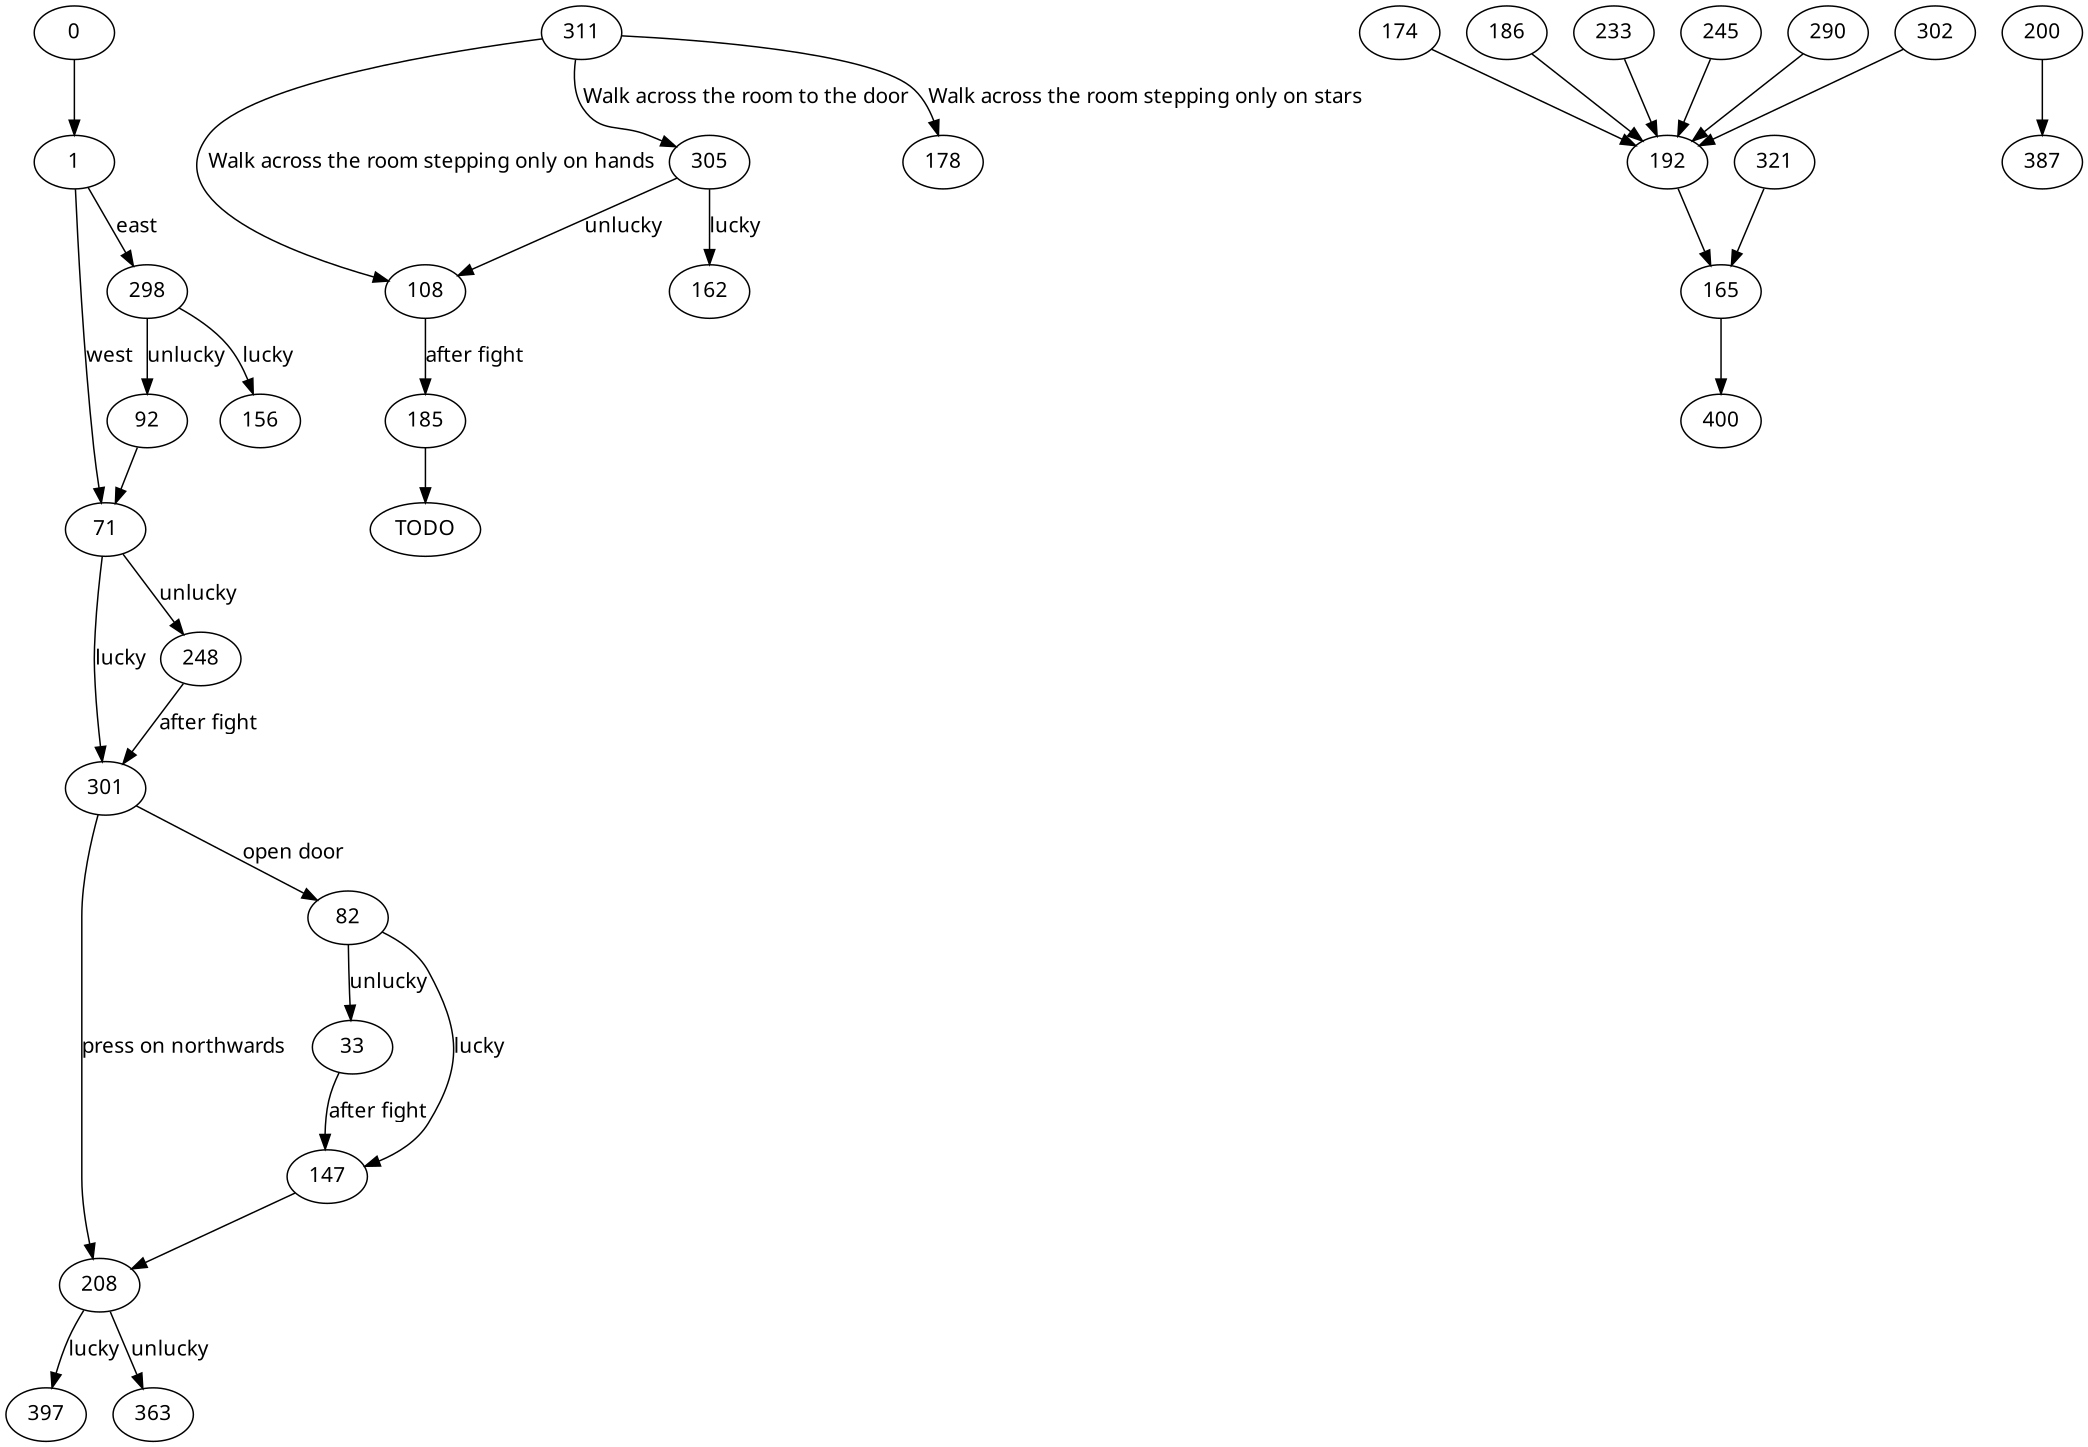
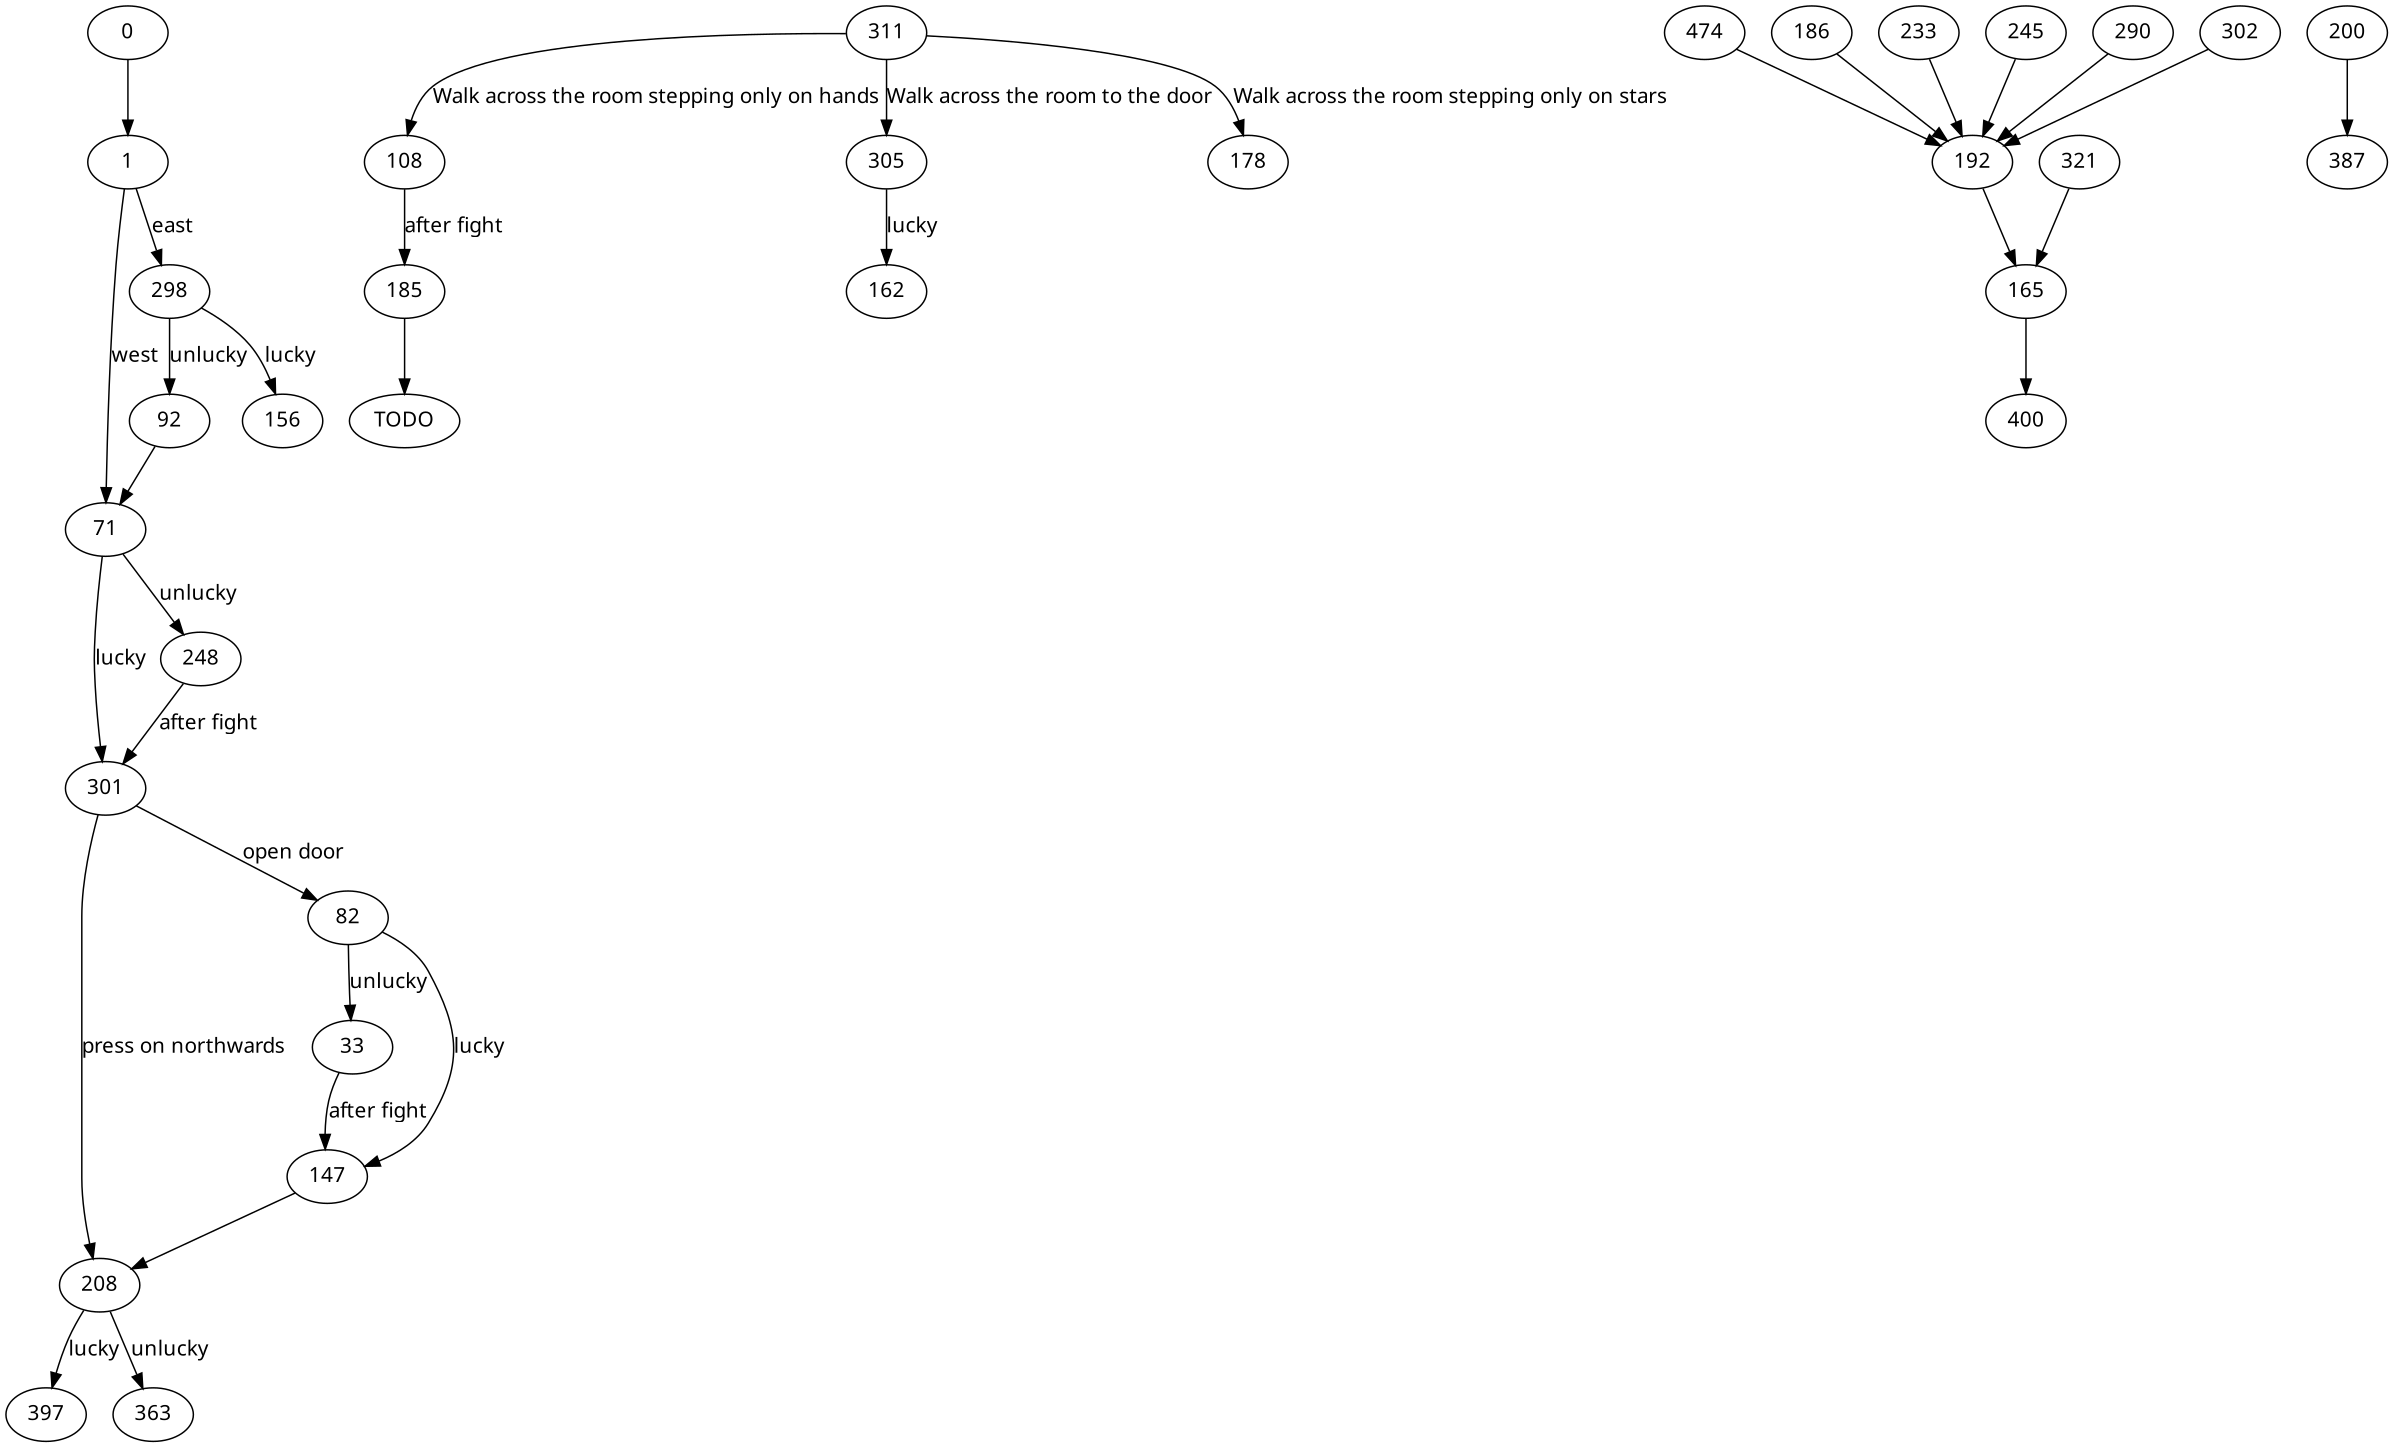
node "174": label "174" -> "474"
edge "305" -> "108": removed, label "unlucky"
